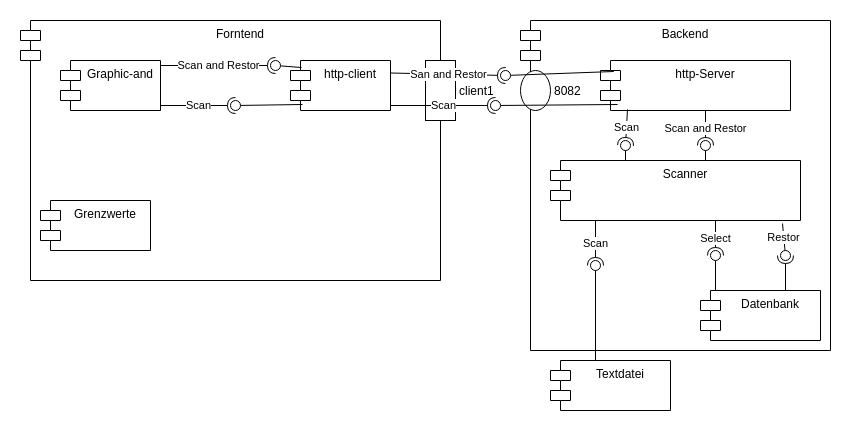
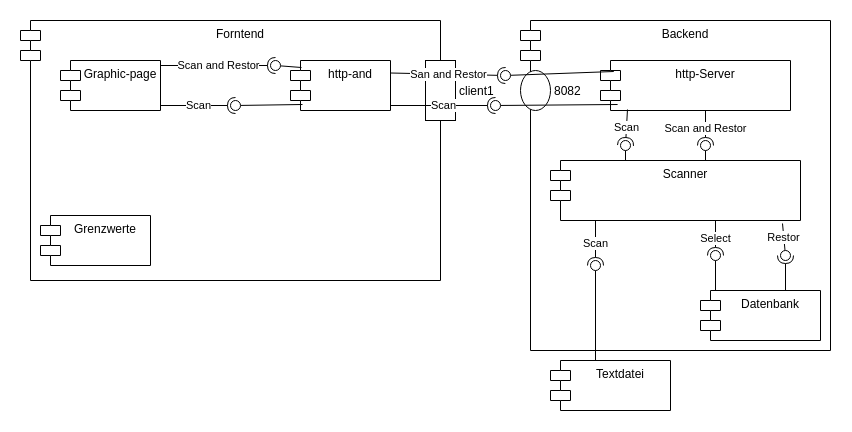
node "Graphic-and": label "Graphic-and" -> "Graphic-page"
node "http-client": label "http-client" -> "http-and"
node "Grenzwerte": moved (96, 226) -> (96, 241)
